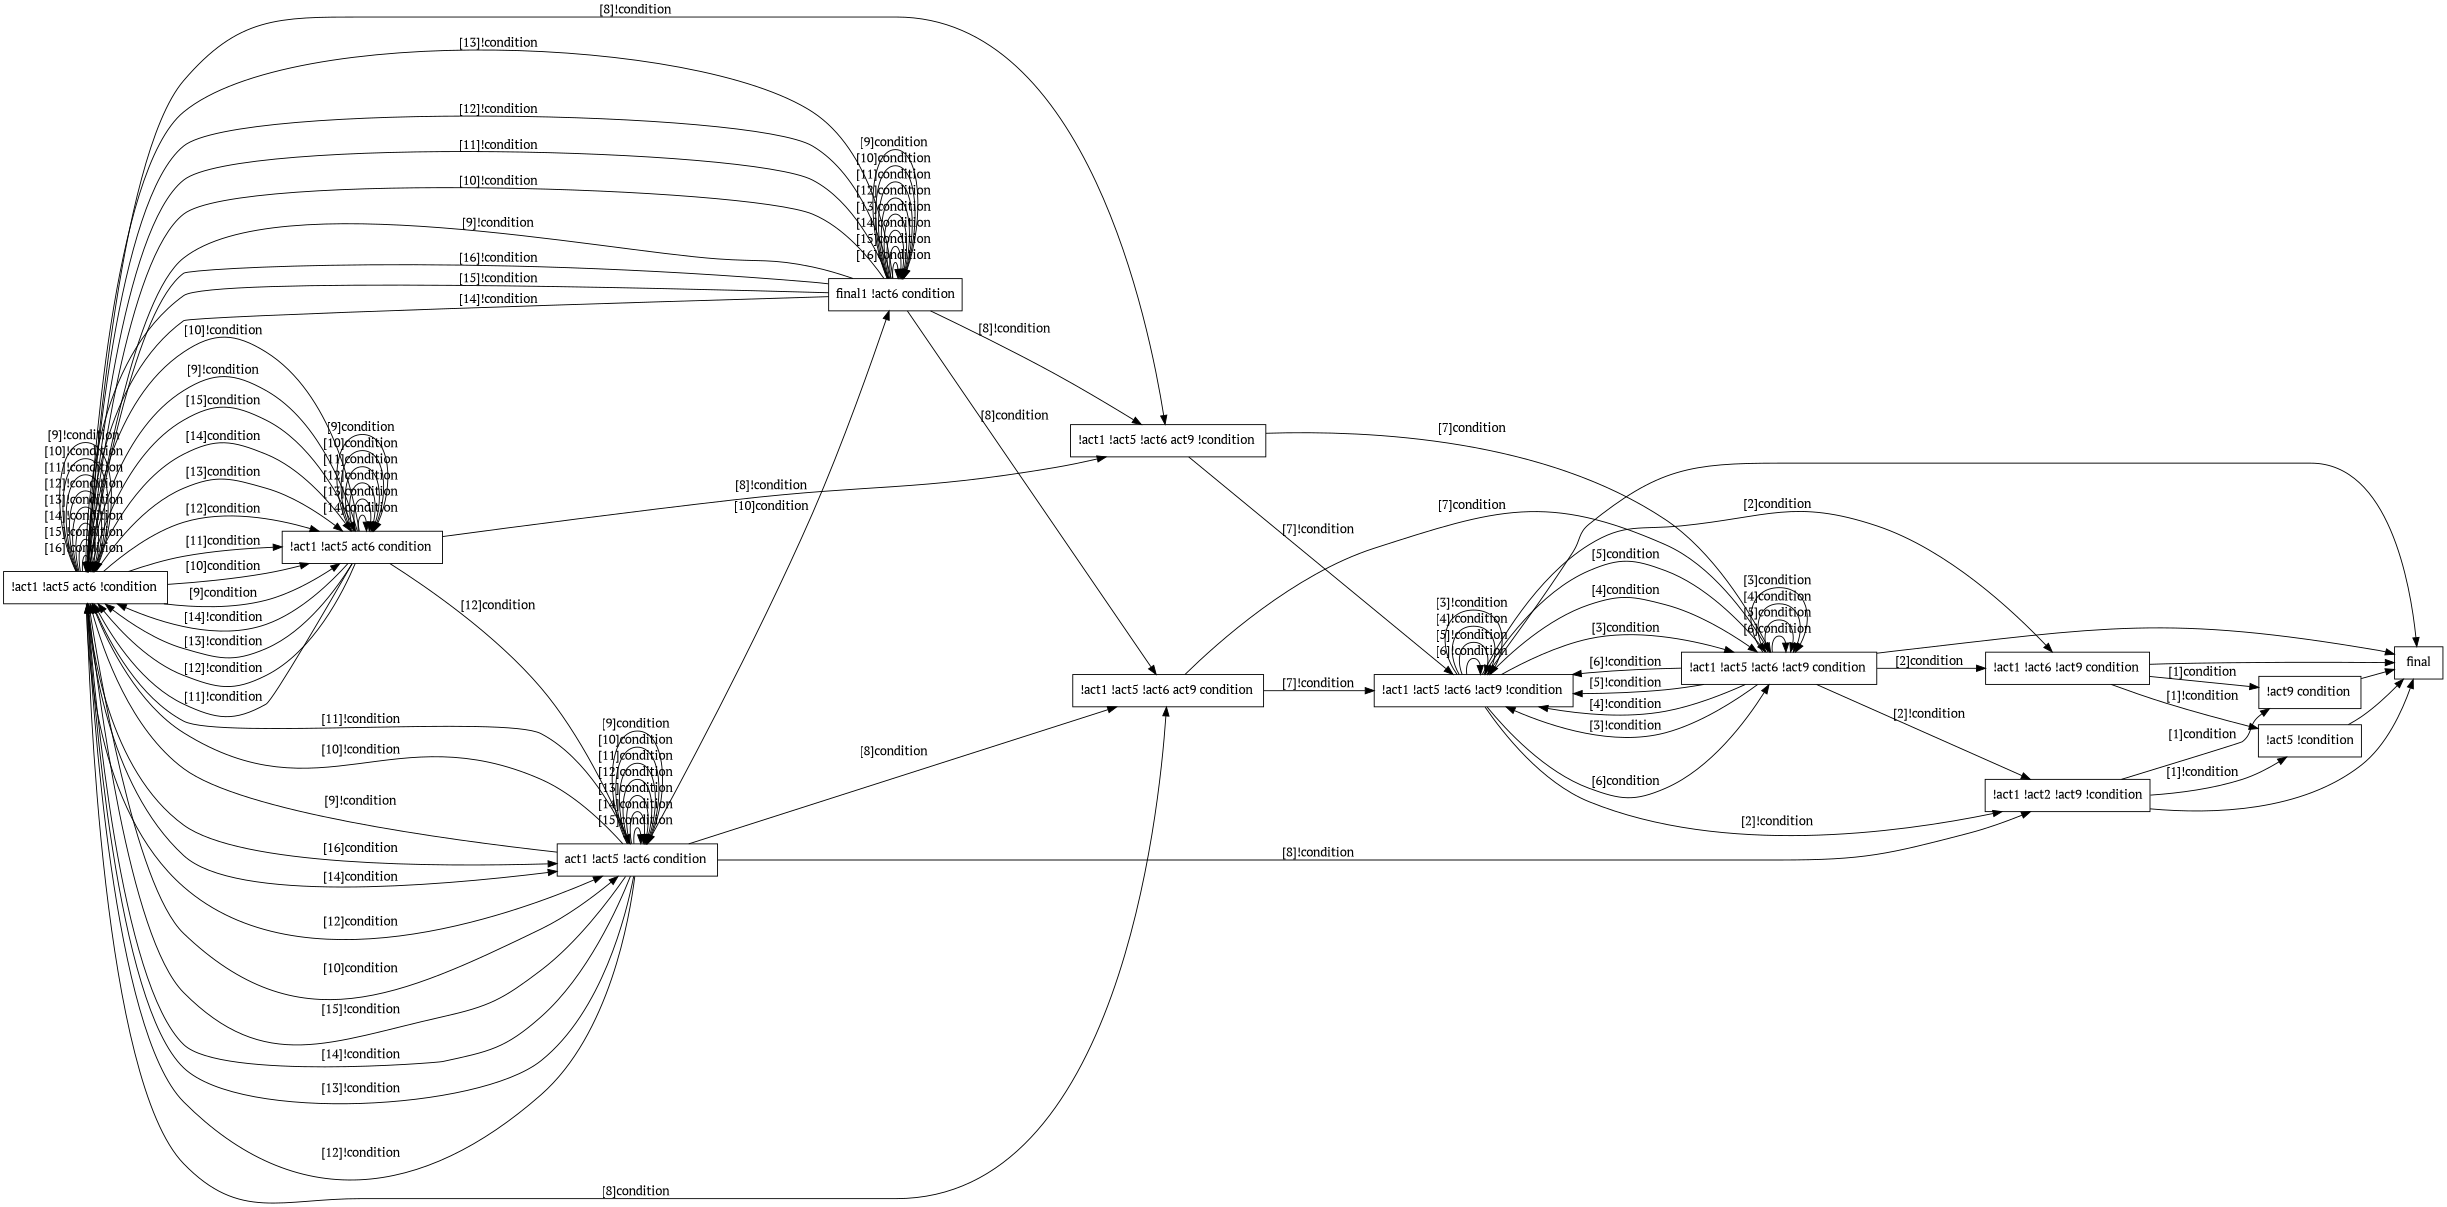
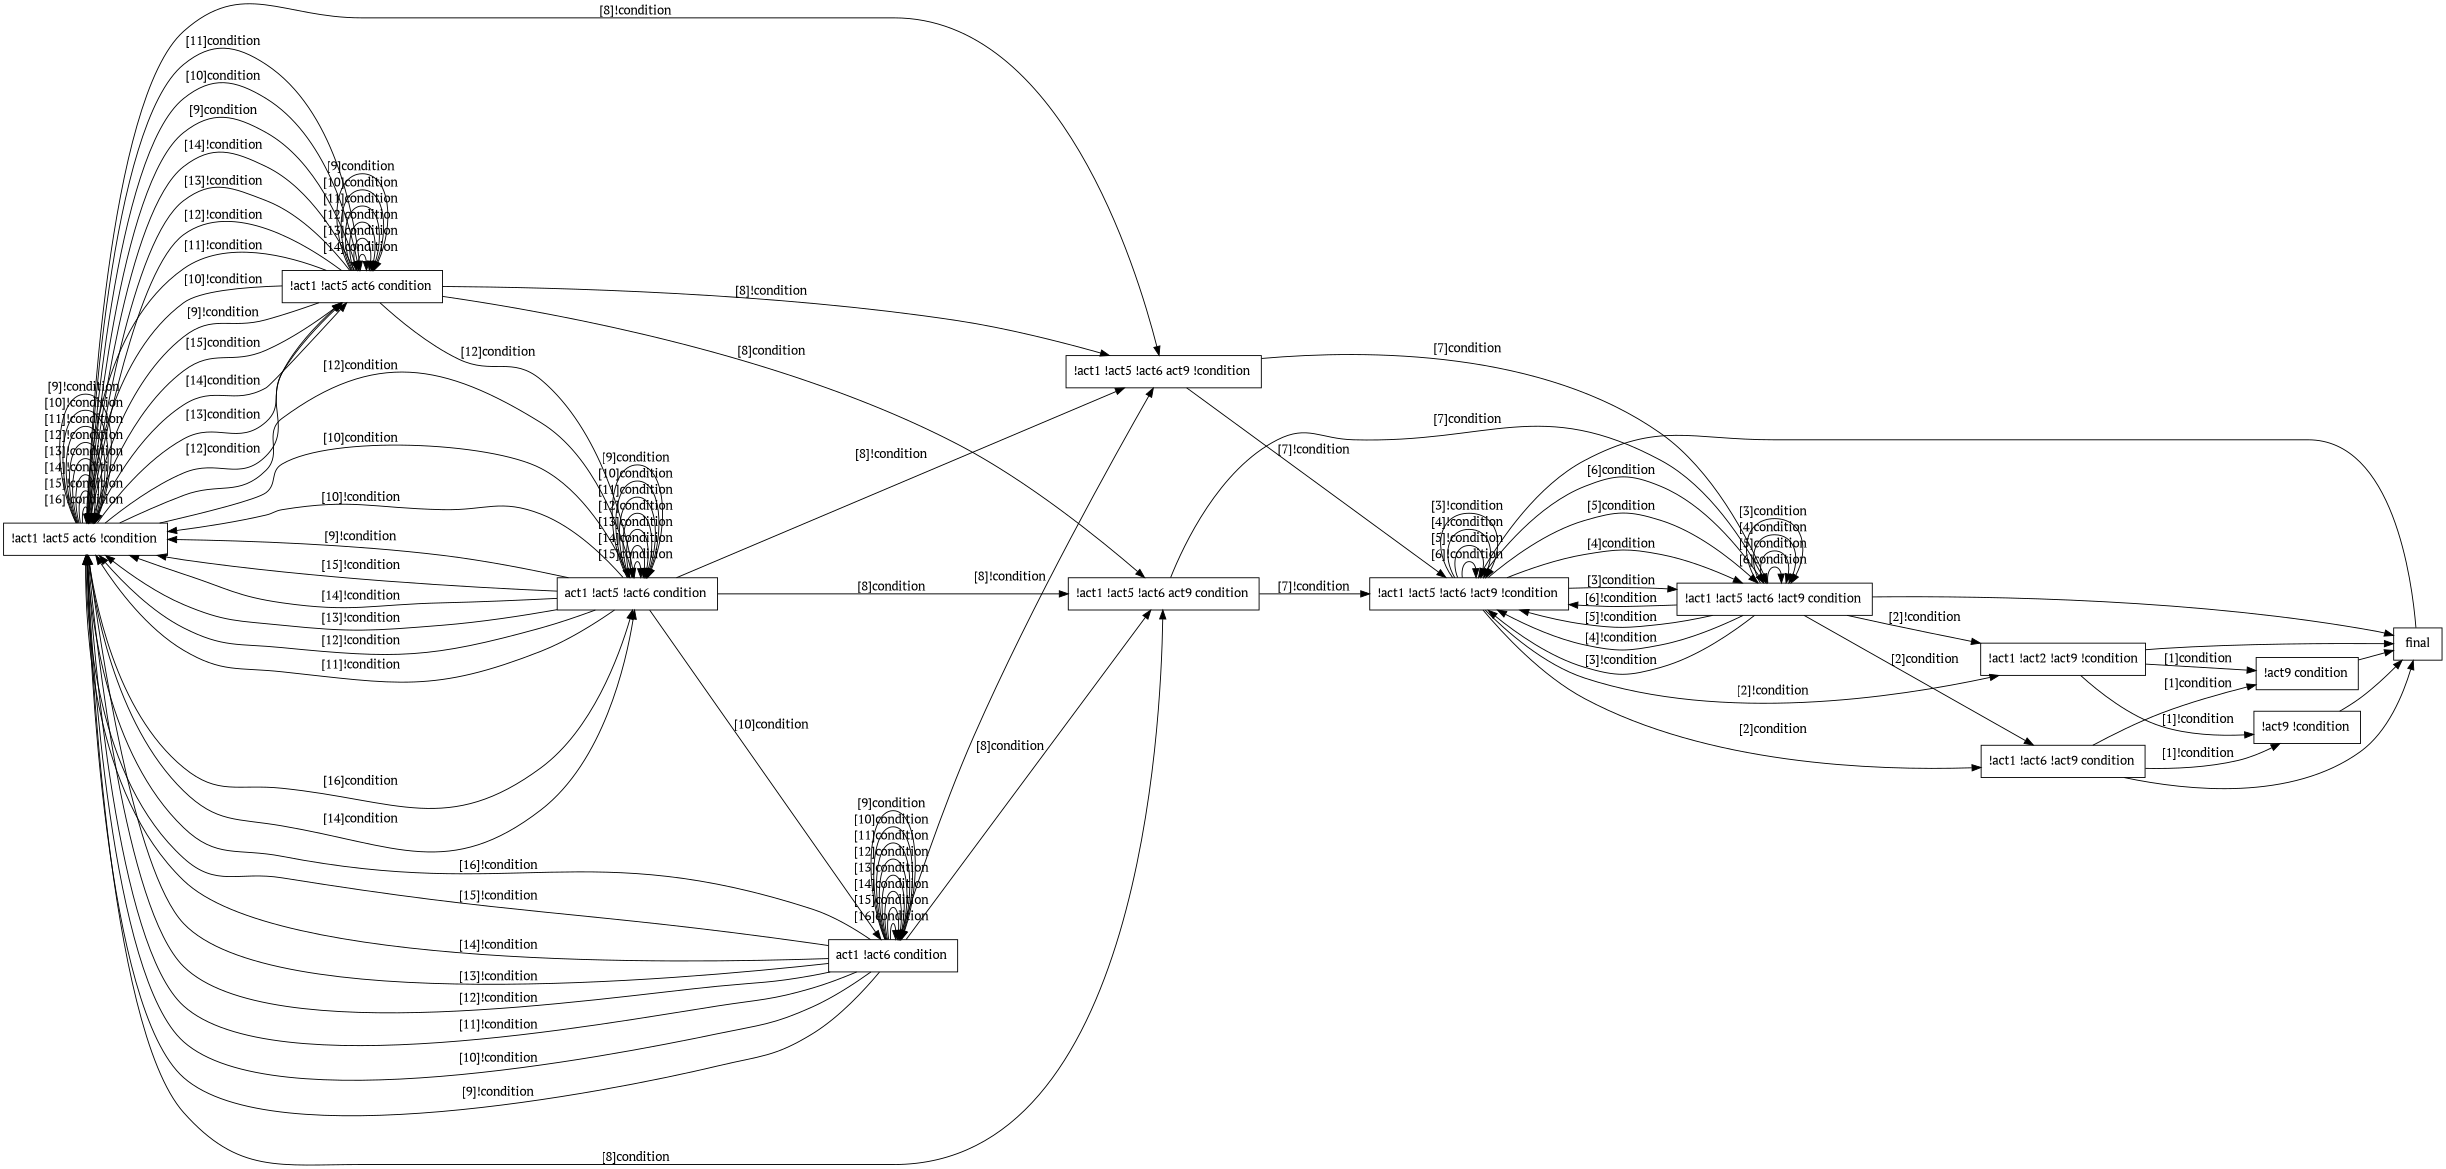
node "final1 !act6 condition": label "final1 !act6 condition" -> "act1 !act6 condition"
edge "!act1 !act5 act6 condition" -> "!act1 !act5 !act6 act9 condition": added, label "[8]condition"
edge "!act1 !act5 !act6 !act9 !condition" -> "final": reversed
node "!act5 !condition": label "!act5 !condition" -> "!act9 !condition"
edge "act1 !act5 !act6 condition" -> "!act1 !act2 !act9 !condition": now "act1 !act5 !act6 condition" -> "!act1 !act5 !act6 act9 !condition"
